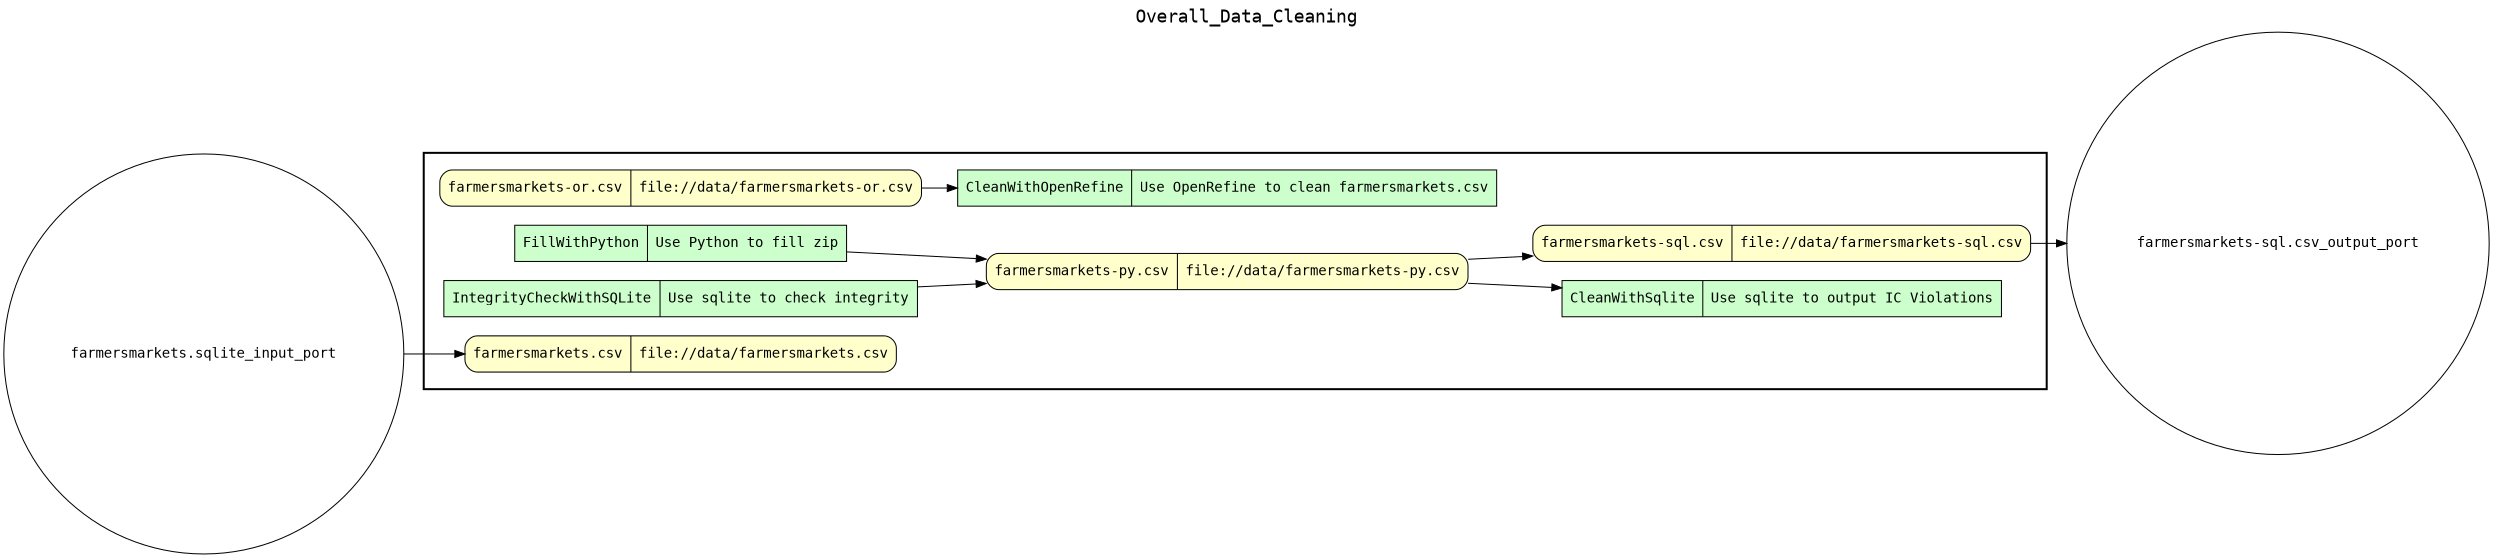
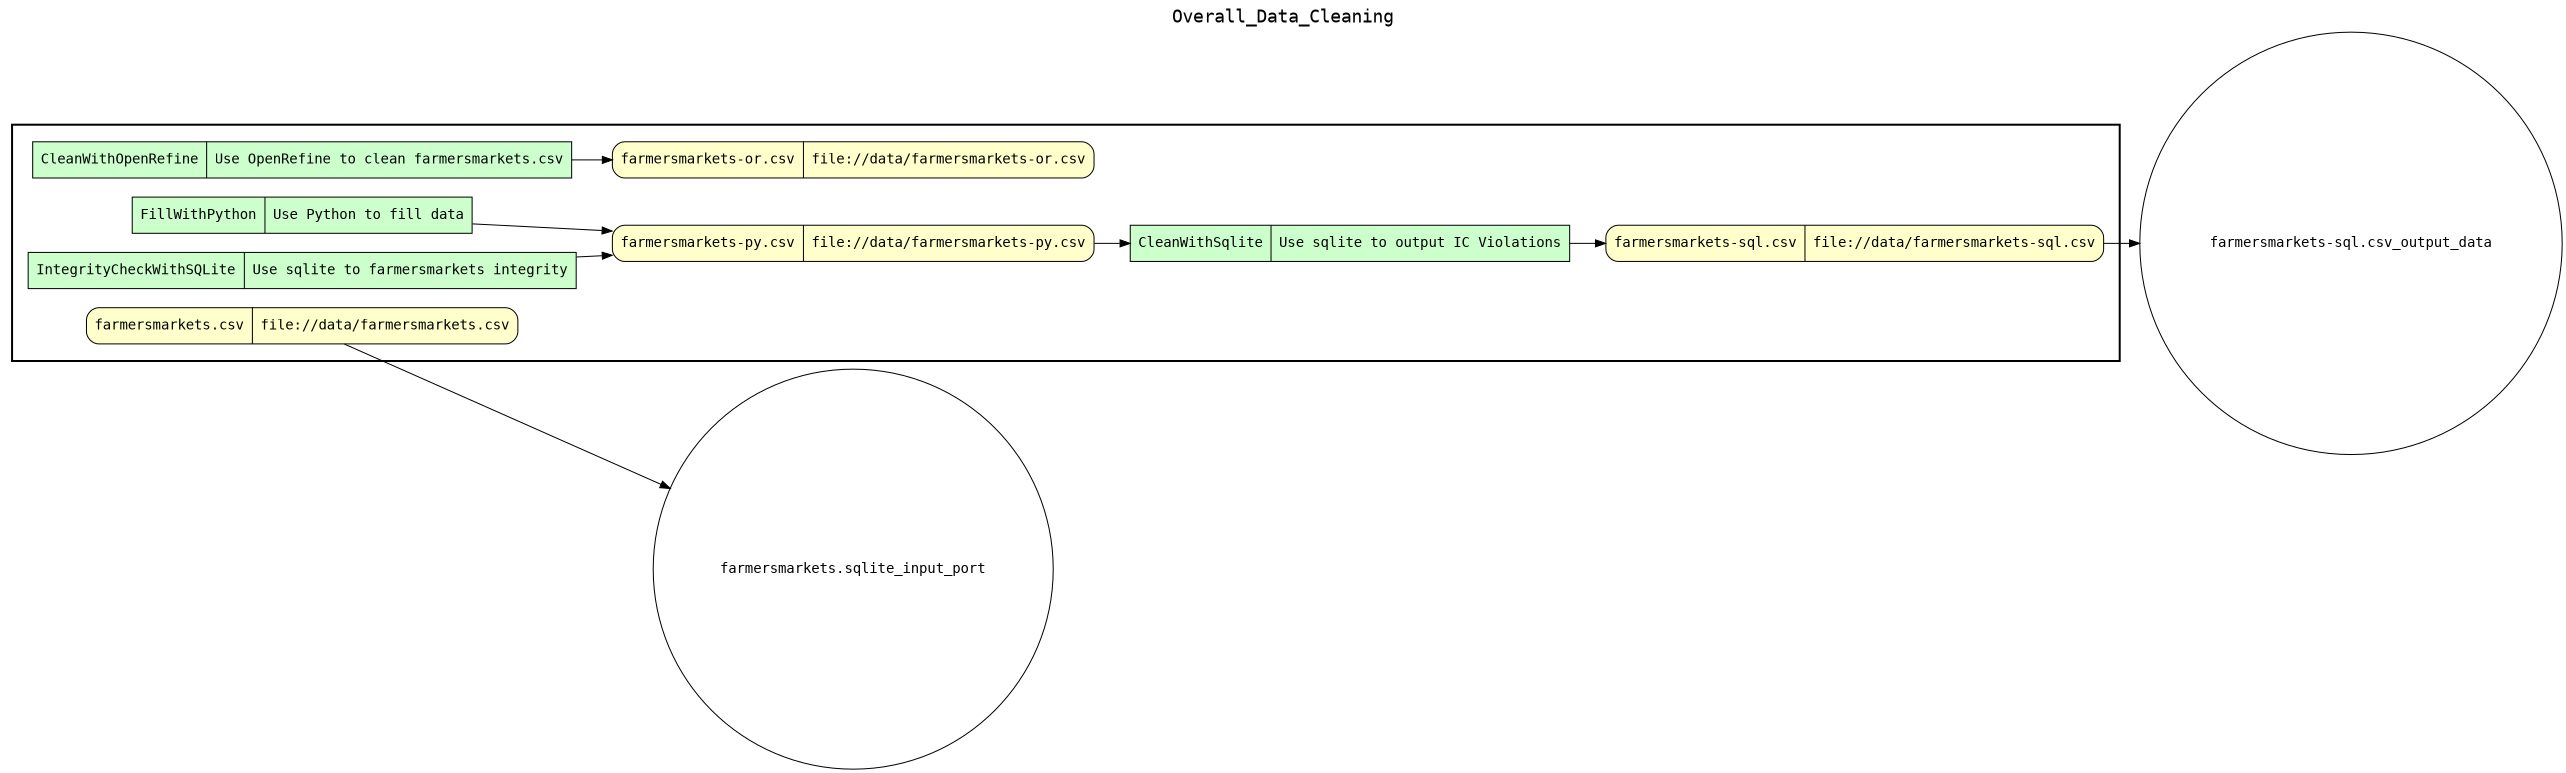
edge "farmersmarkets-or.csv" -> "CleanWithOpenRefine": reversed
node "FillWithPython": text "Use Python to fill zip" -> "Use Python to fill data"
node "farmersmarkets-sql.csv_output_port": label "farmersmarkets-sql.csv_output_port" -> "farmersmarkets-sql.csv_output_data"
edge "farmersmarkets-py.csv" -> "farmersmarkets-sql.csv": now "CleanWithSqlite" -> "farmersmarkets-sql.csv"
node "IntegrityCheckWithSQLite": text "Use sqlite to check integrity" -> "Use sqlite to farmersmarkets integrity"
edge "farmersmarkets.sqlite_input_port" -> "farmersmarkets.csv": reversed
